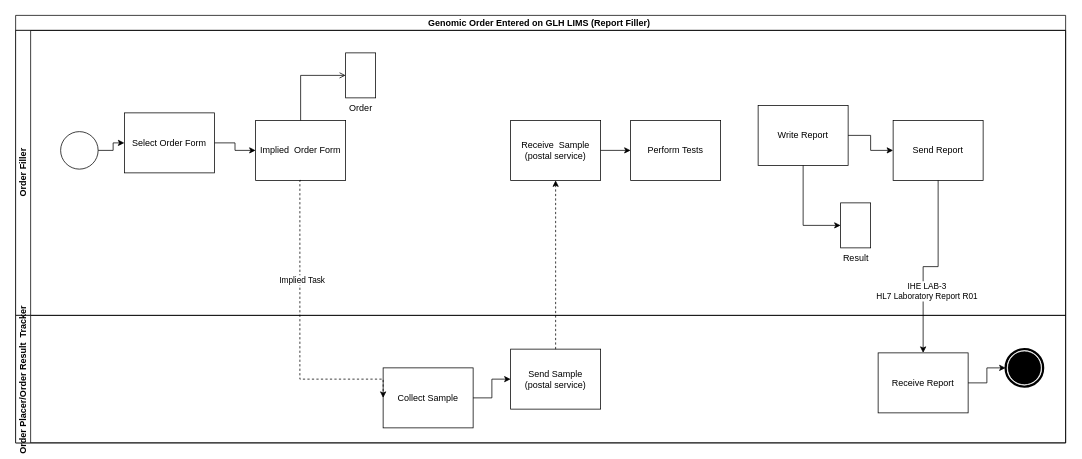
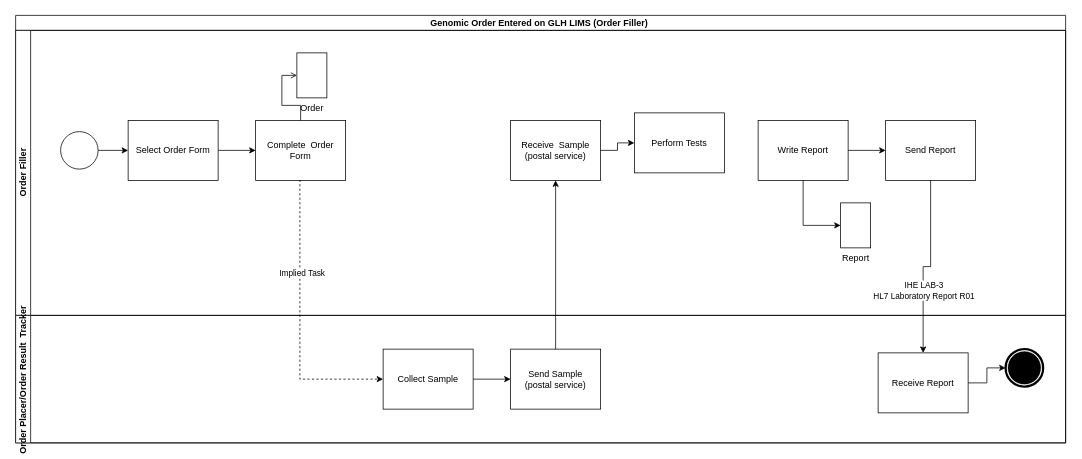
node "Genomic Order Entered on GLH LIMS (Report Filler)": label "Genomic Order Entered on GLH LIMS (Report Filler)" -> "Genomic Order Entered on GLH LIMS (Order Filler)"
node "Order": moved (360, 75) -> (312, 75)
node "Write Report": moved (803, 135) -> (803, 150)
node "Select Order Form": moved (169, 143) -> (173, 150)
node "Implied Order Form": label "Implied Order Form" -> "Complete Order Form"
node "Perform Tests": moved (675, 150) -> (679, 143)
node "Send Report": moved (938, 150) -> (930, 150)
node "Result": label "Result" -> "Report"
edge "Send Sample (postal service)" -> "Receive Sample (postal service)": style dashed -> solid
node "Collect Sample": moved (428, 398) -> (428, 379)
